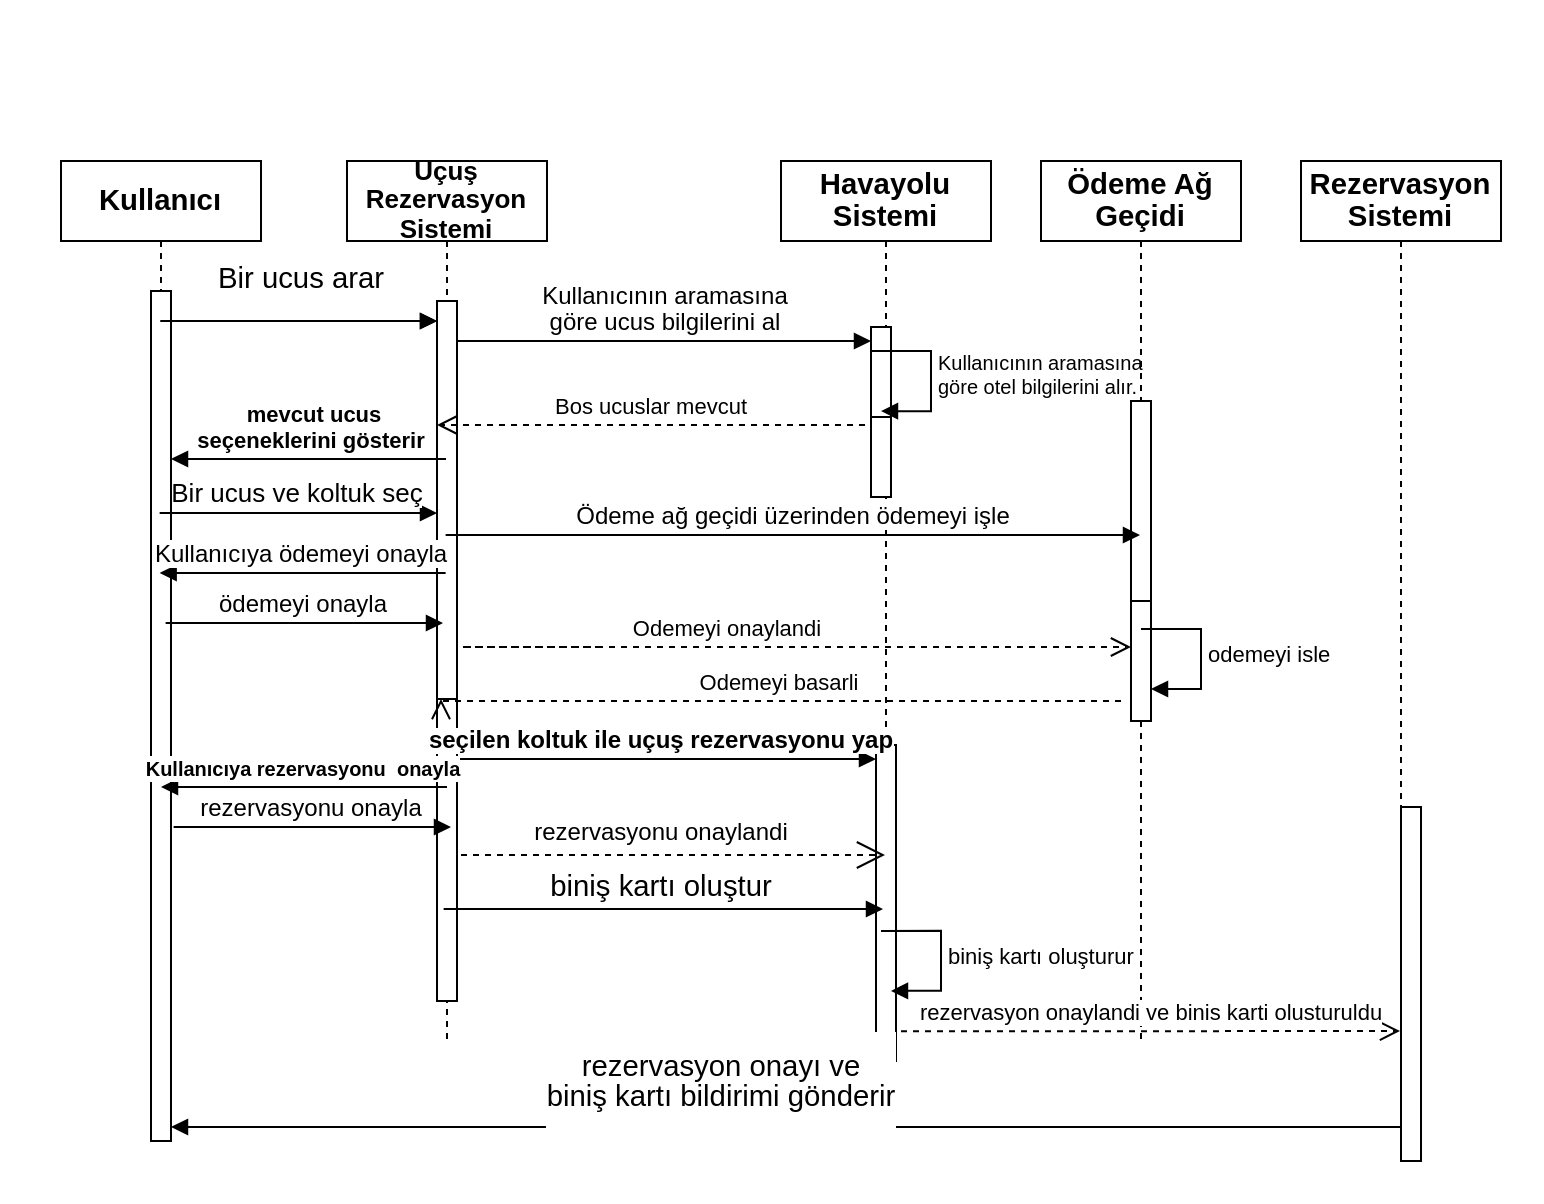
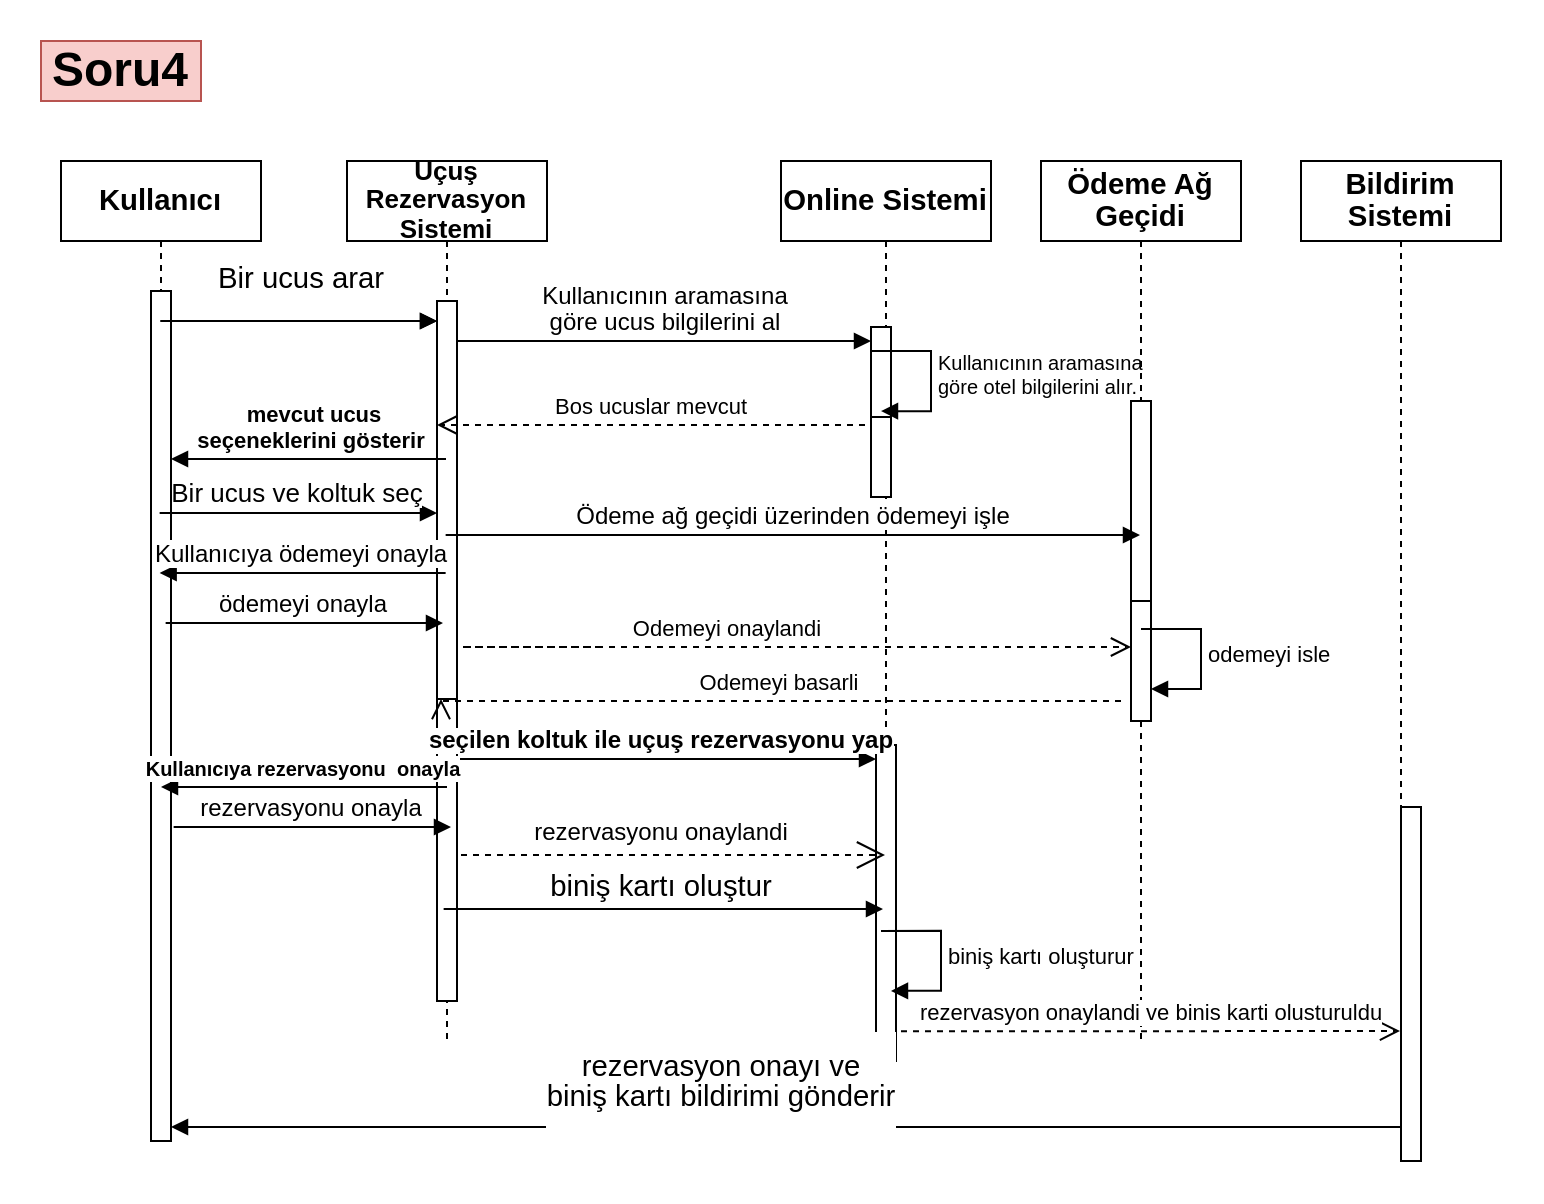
node "Soru4": added
node "Havayolu Sistemi": label "Havayolu Sistemi" -> "Online Sistemi"
node "Rezervasyon Sistemi": label "Rezervasyon Sistemi" -> "Bildirim Sistemi"
